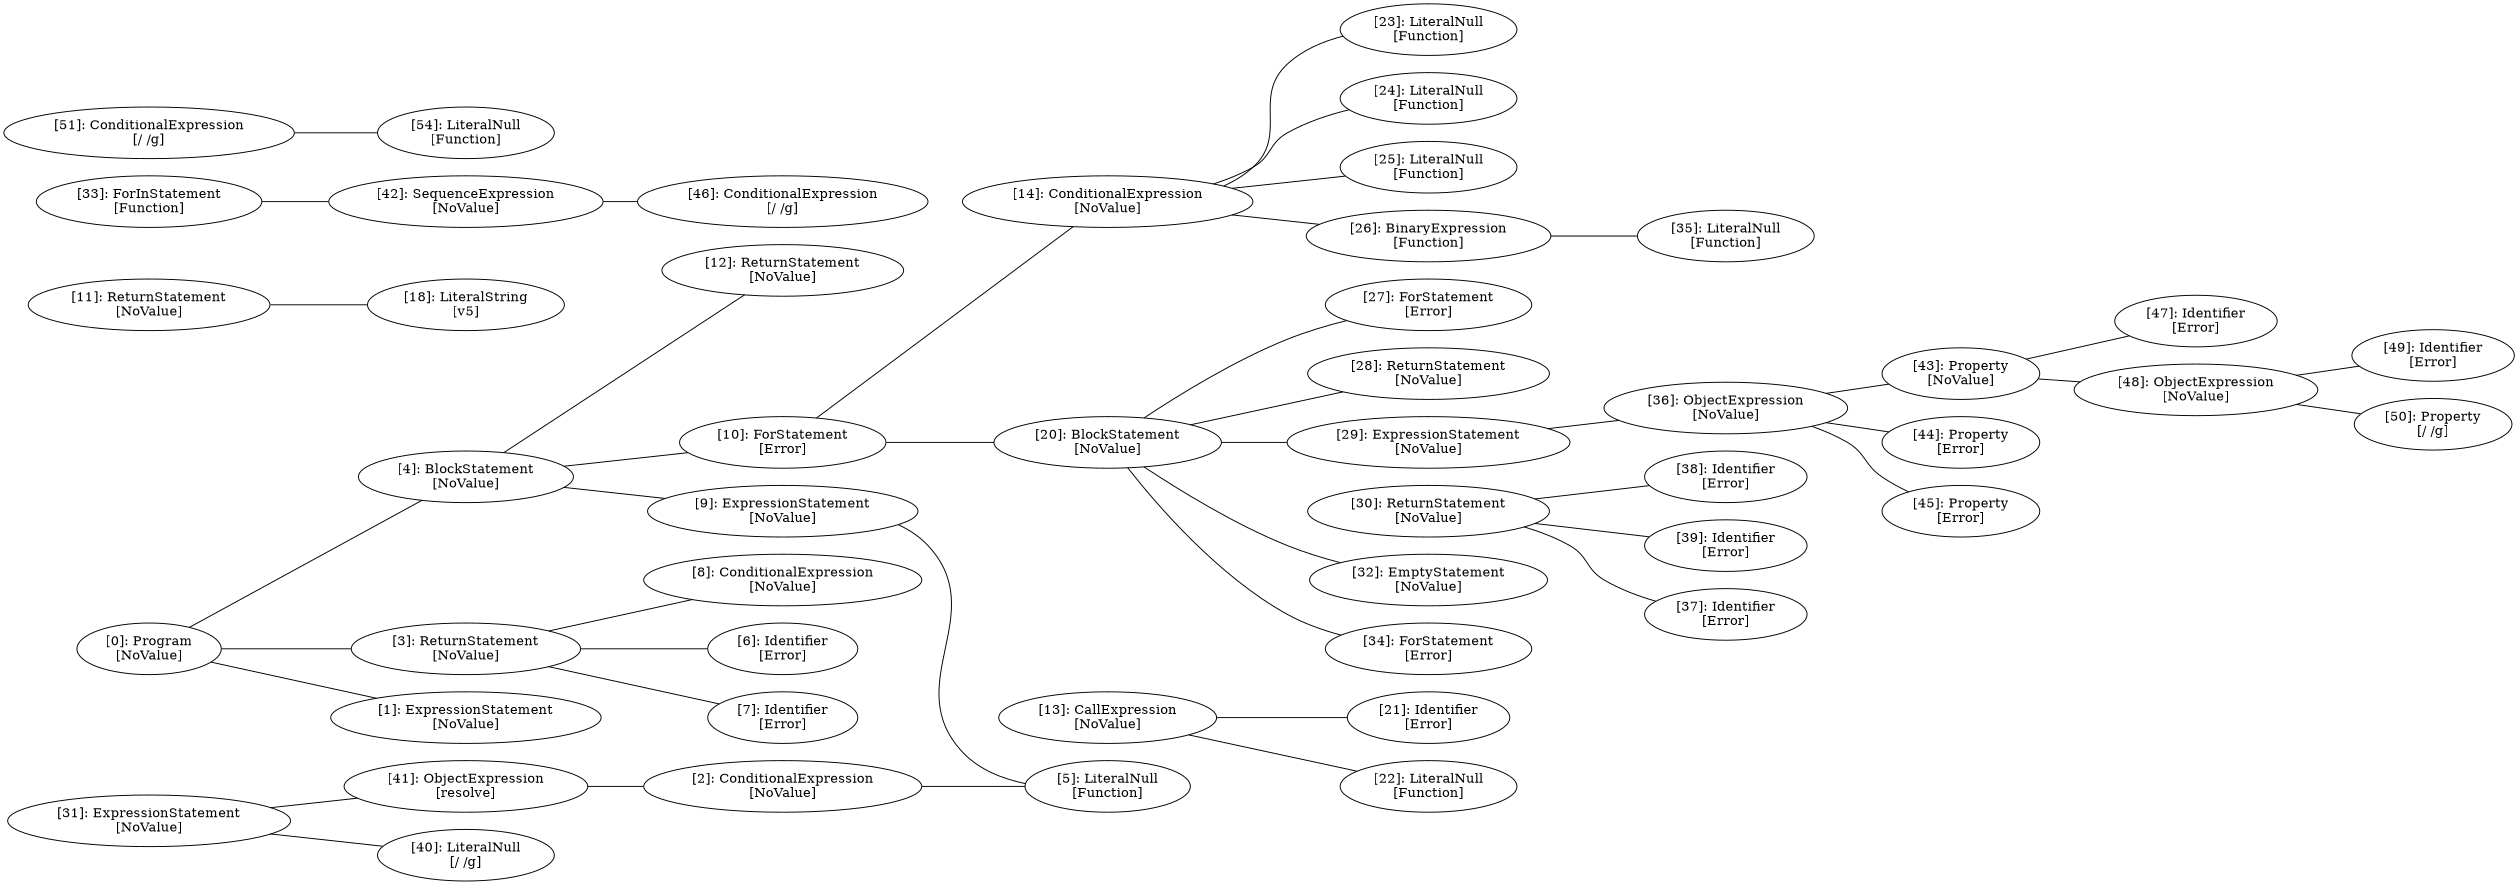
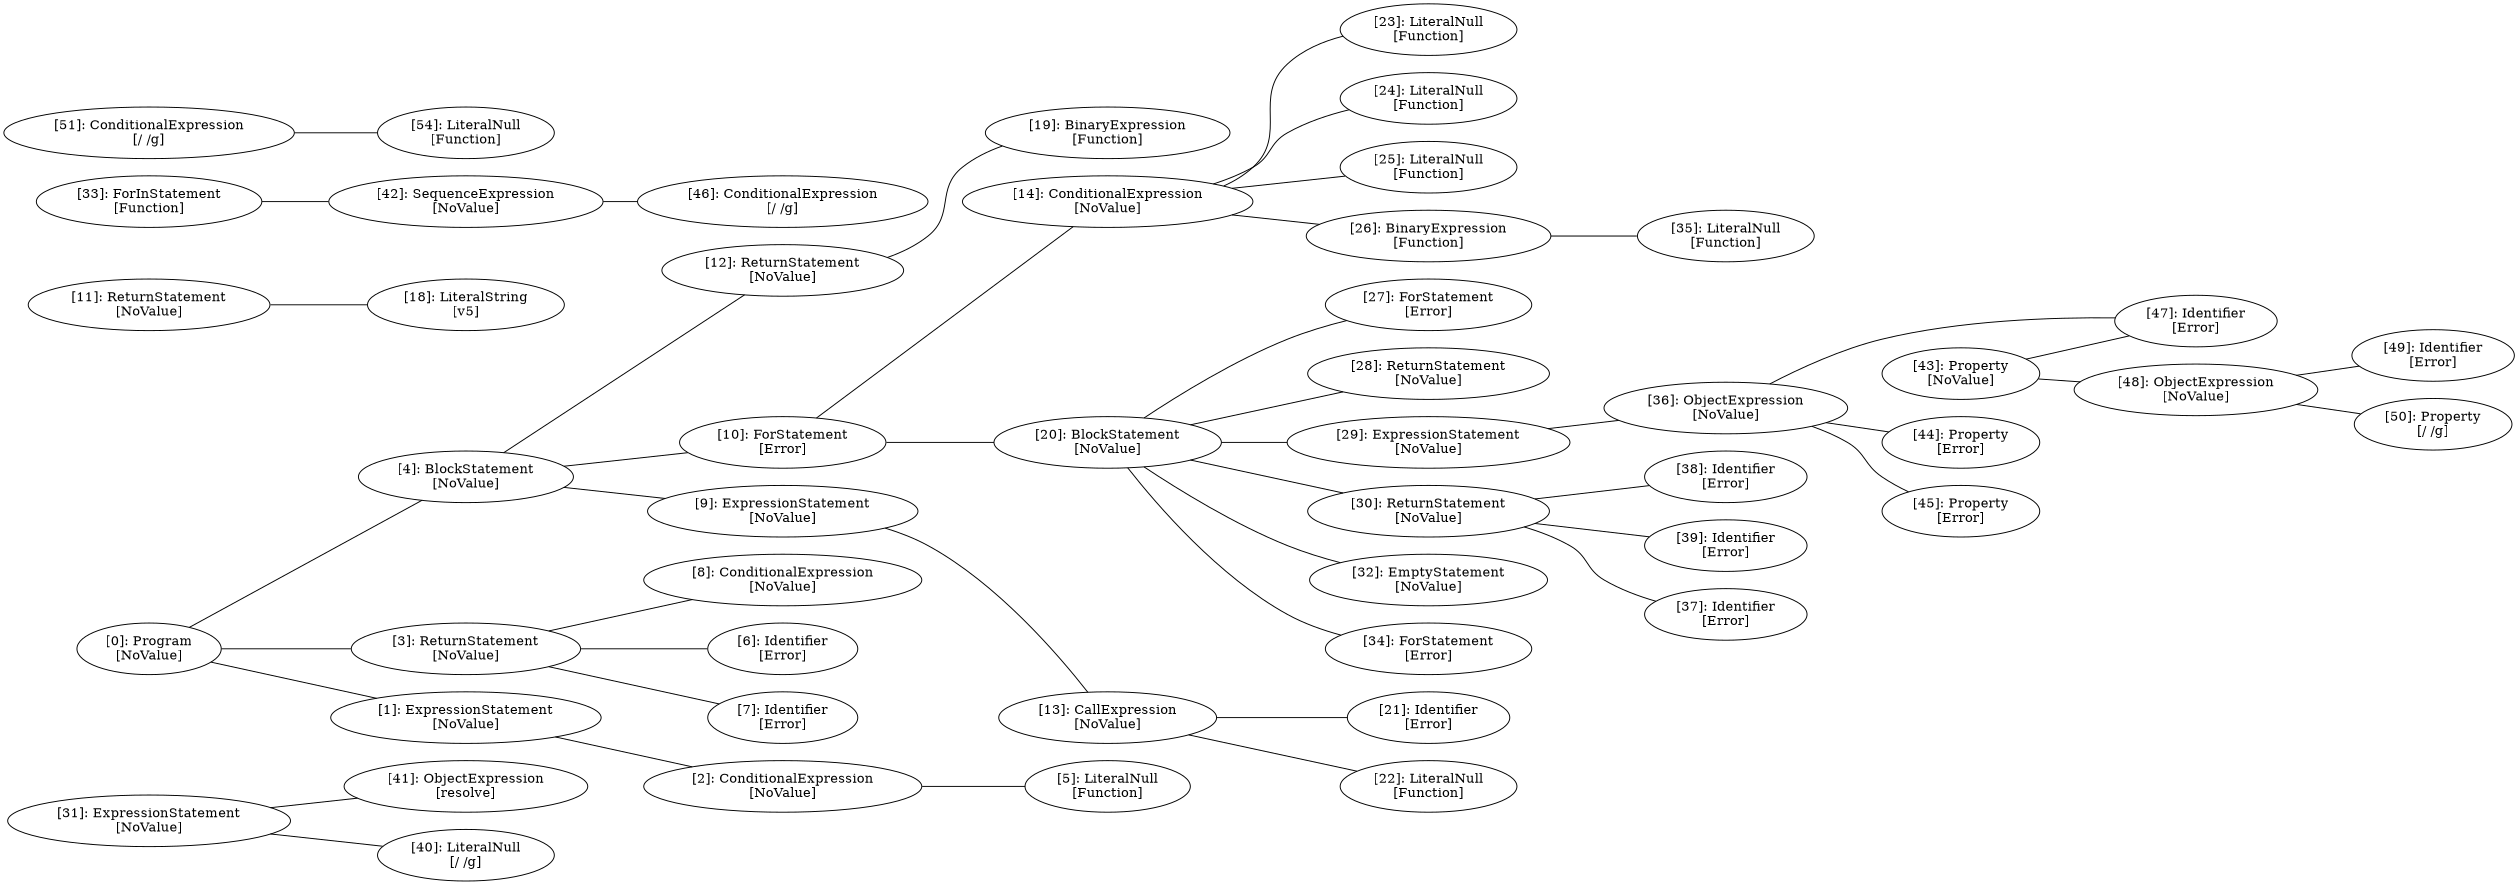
node "[19]: BinaryExpression [Function]": added
edge "[43]: Property [NoValue]" -- "[36]: ObjectExpression [NoValue]": now "[47]: Identifier [Error]" -- "[36]: ObjectExpression [NoValue]"
edge "[20]: BlockStatement [NoValue]" -- "[30]: ReturnStatement [NoValue]": added
edge "[9]: ExpressionStatement [NoValue]" -- "[5]: LiteralNull [Function]": now "[9]: ExpressionStatement [NoValue]" -- "[13]: CallExpression [NoValue]"
edge "[41]: ObjectExpression [resolve]" -- "[2]: ConditionalExpression [NoValue]": now "[1]: ExpressionStatement [NoValue]" -- "[2]: ConditionalExpression [NoValue]"
